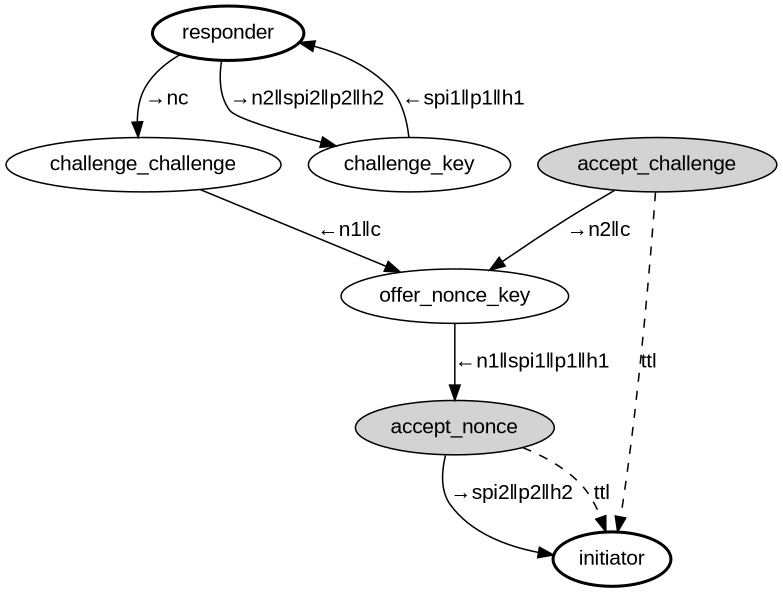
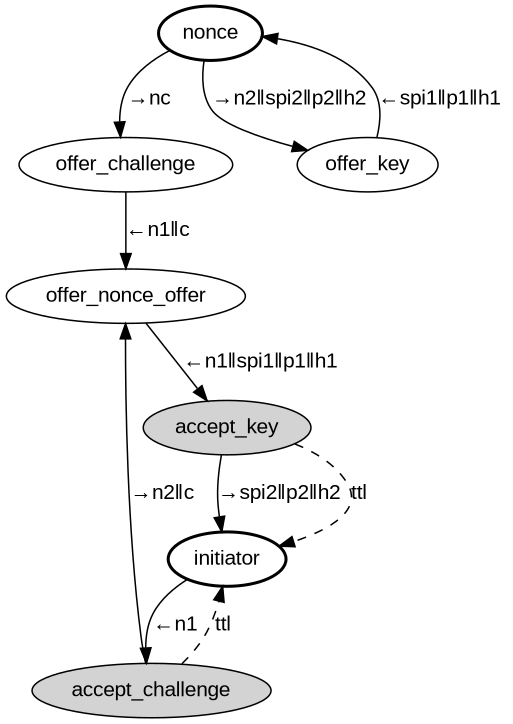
node "responder": label "responder" -> "nonce"
node "challenge_challenge": label "challenge_challenge" -> "offer_challenge"
node "challenge_key": label "challenge_key" -> "offer_key"
node "offer_nonce_key": label "offer_nonce_key" -> "offer_nonce_offer"
node "accept_nonce": label "accept_nonce" -> "accept_key"
edge "initiator" -> "accept_challenge": added, label "←n1"
